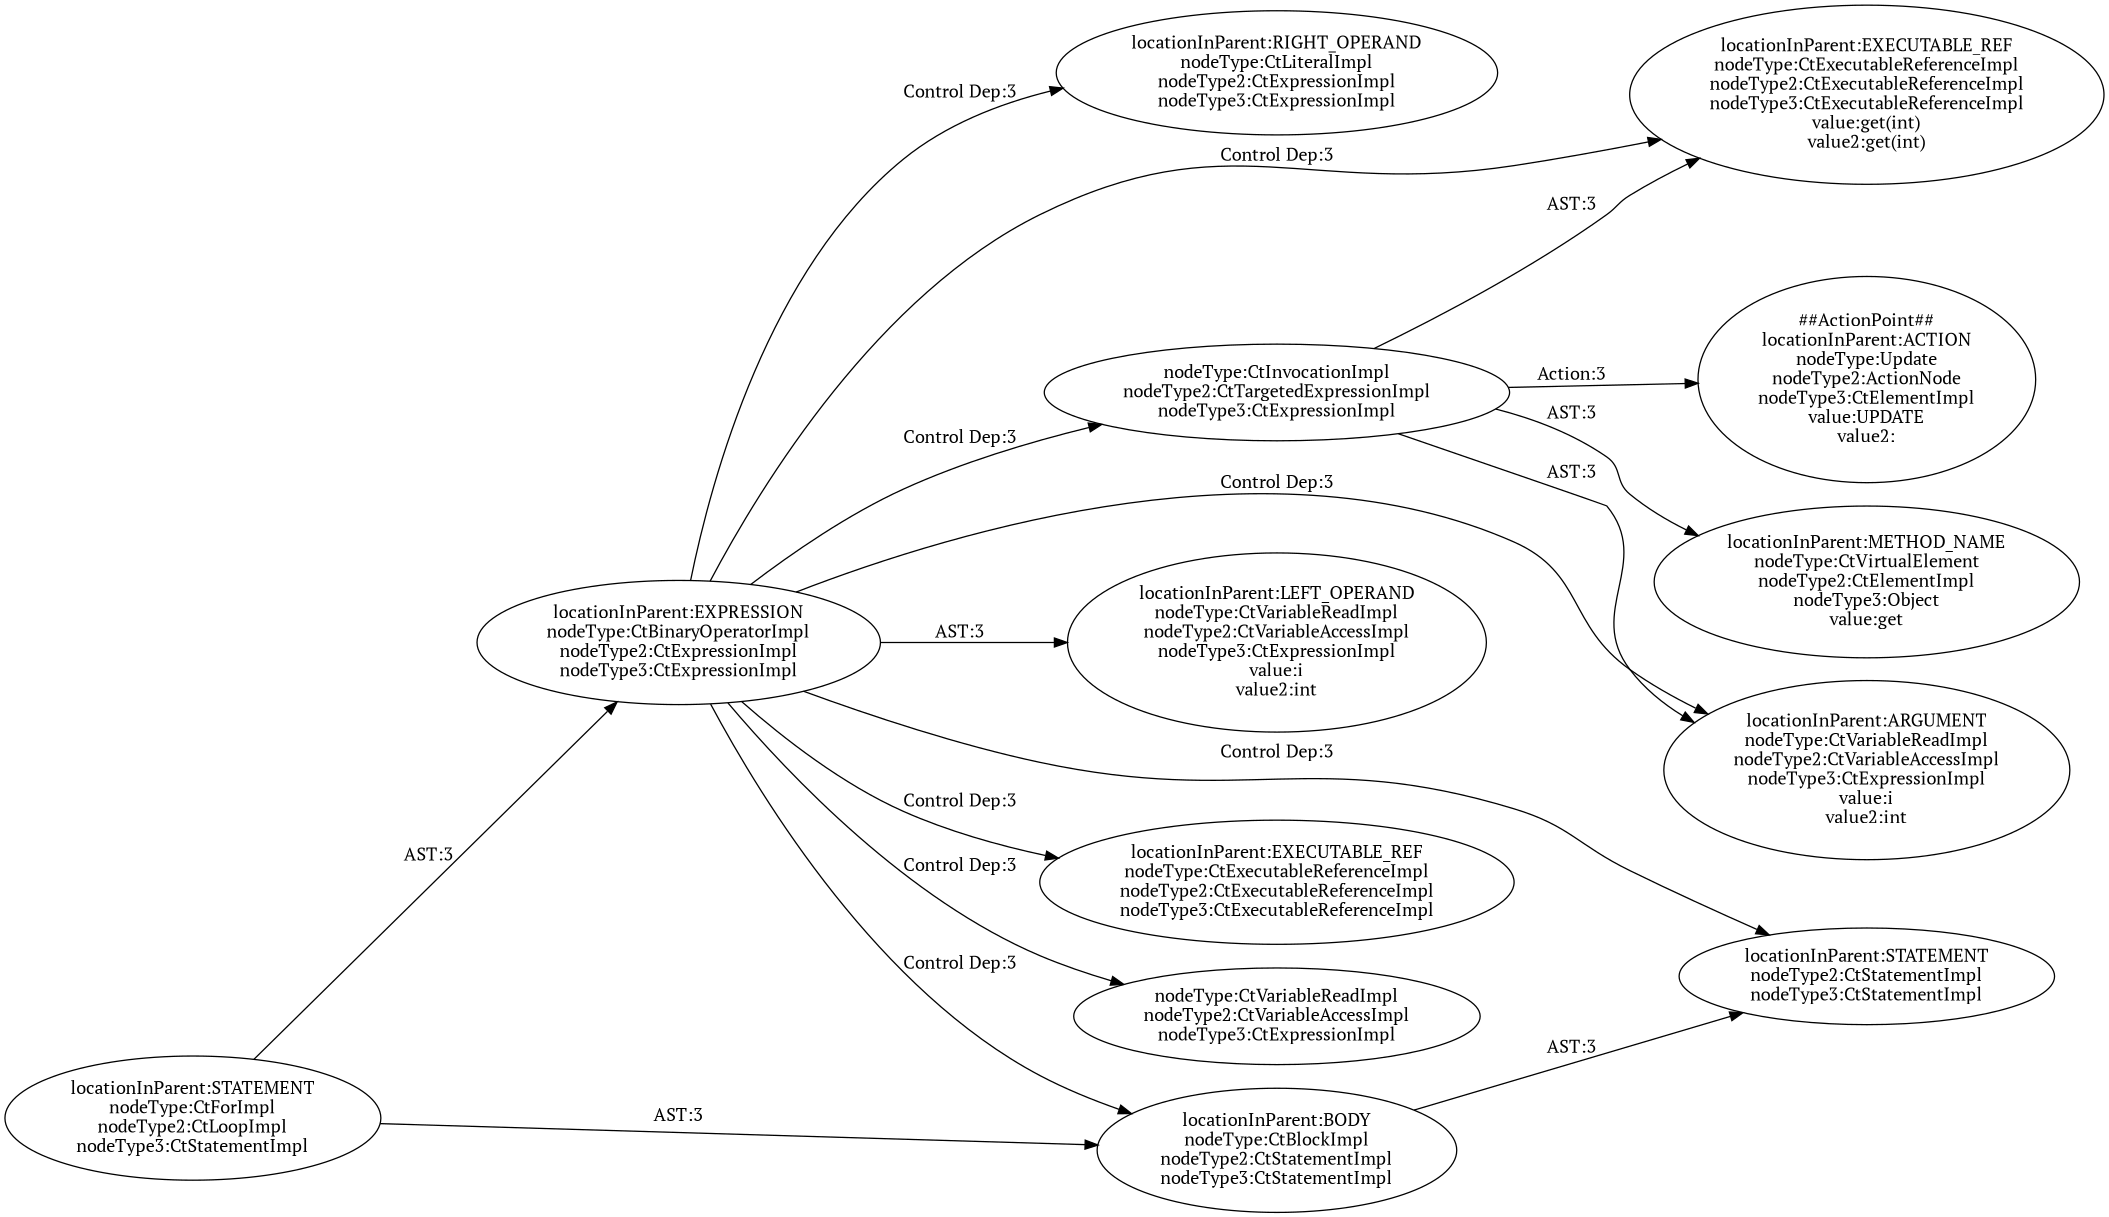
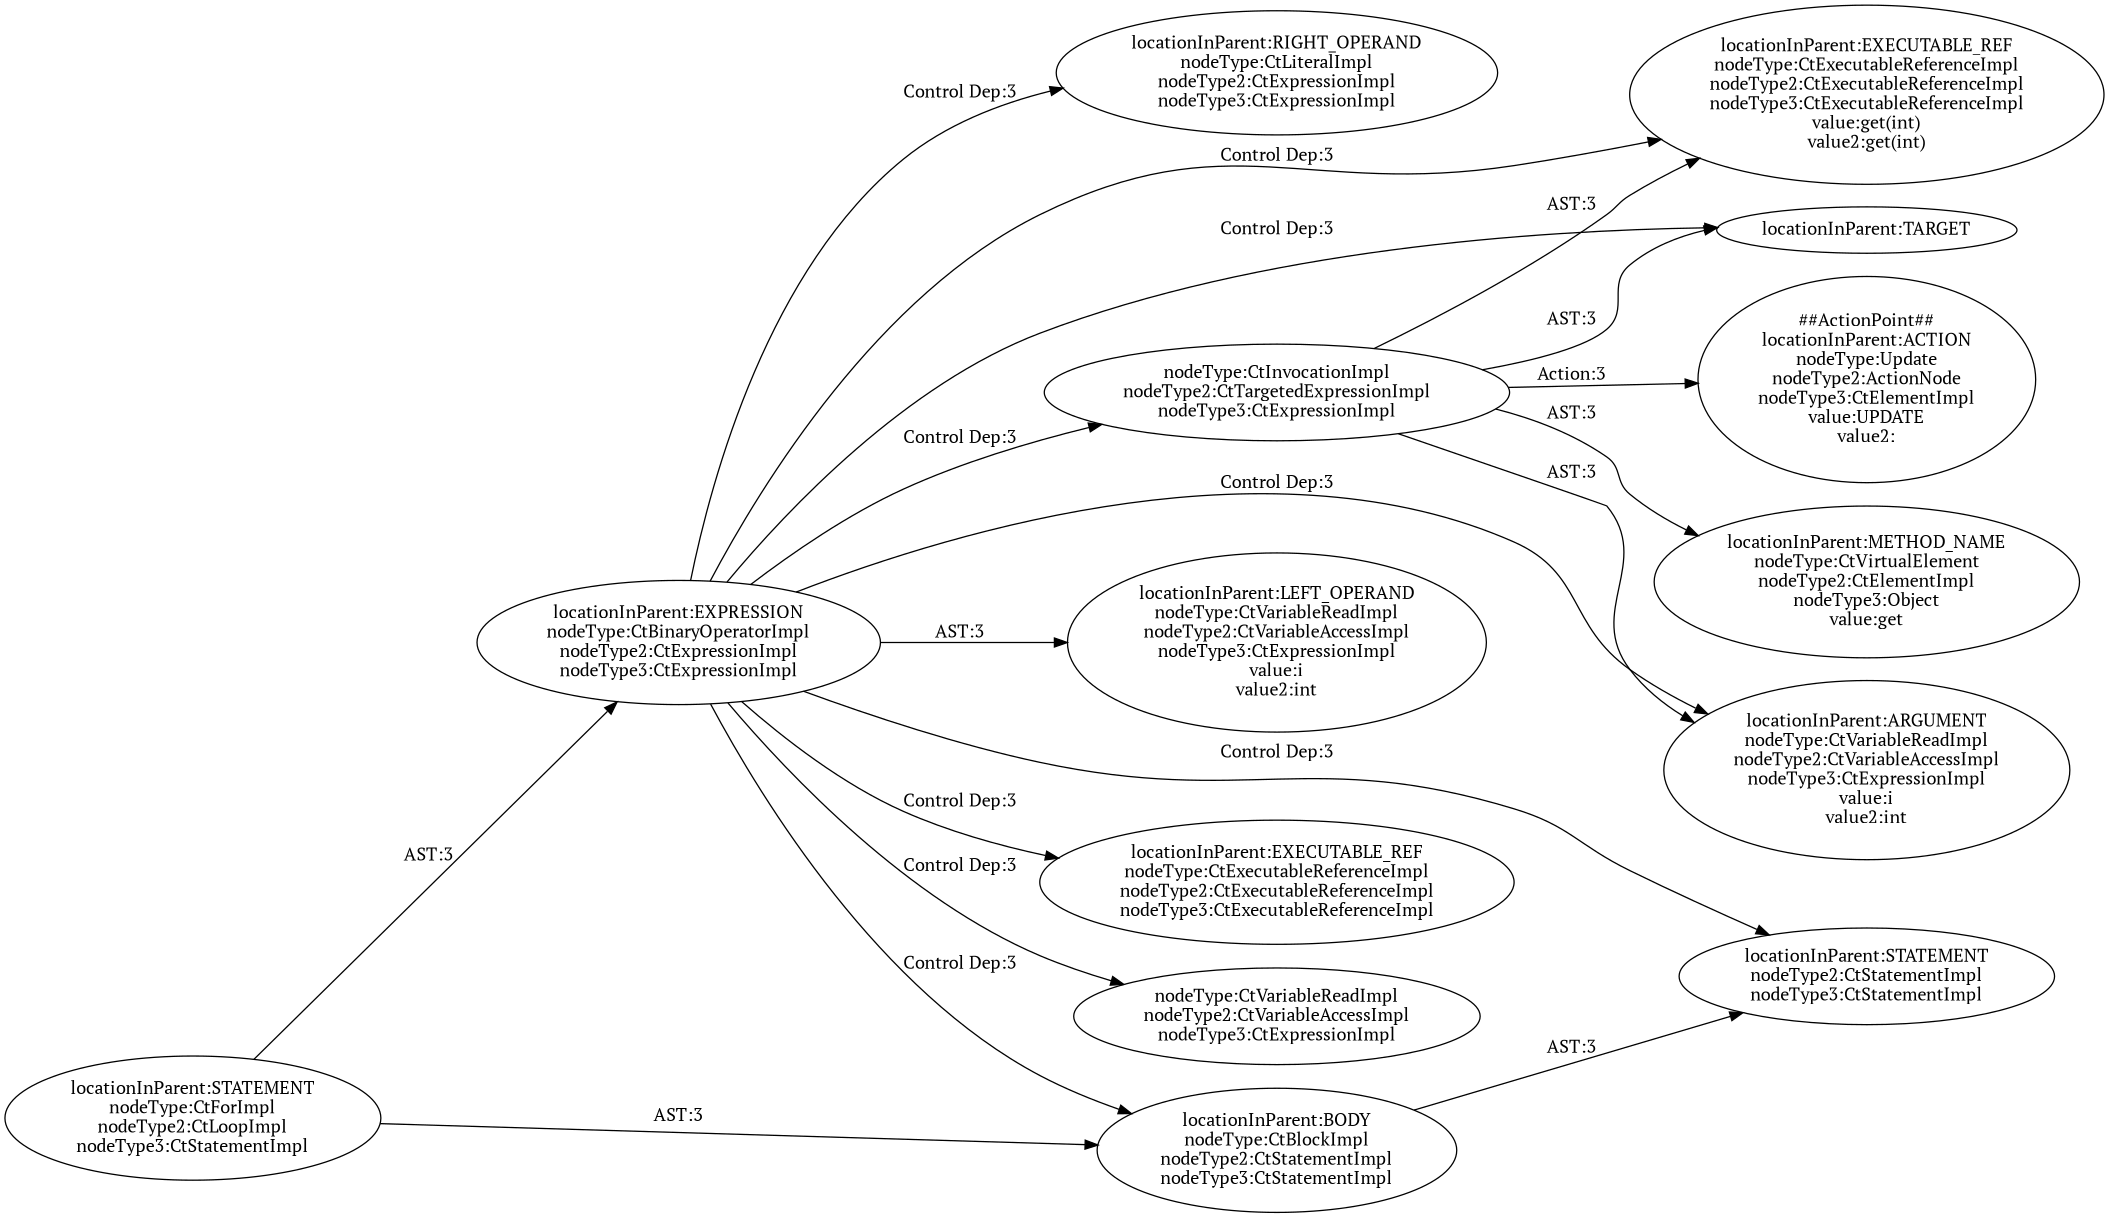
node "locationInParent:TARGET": added
